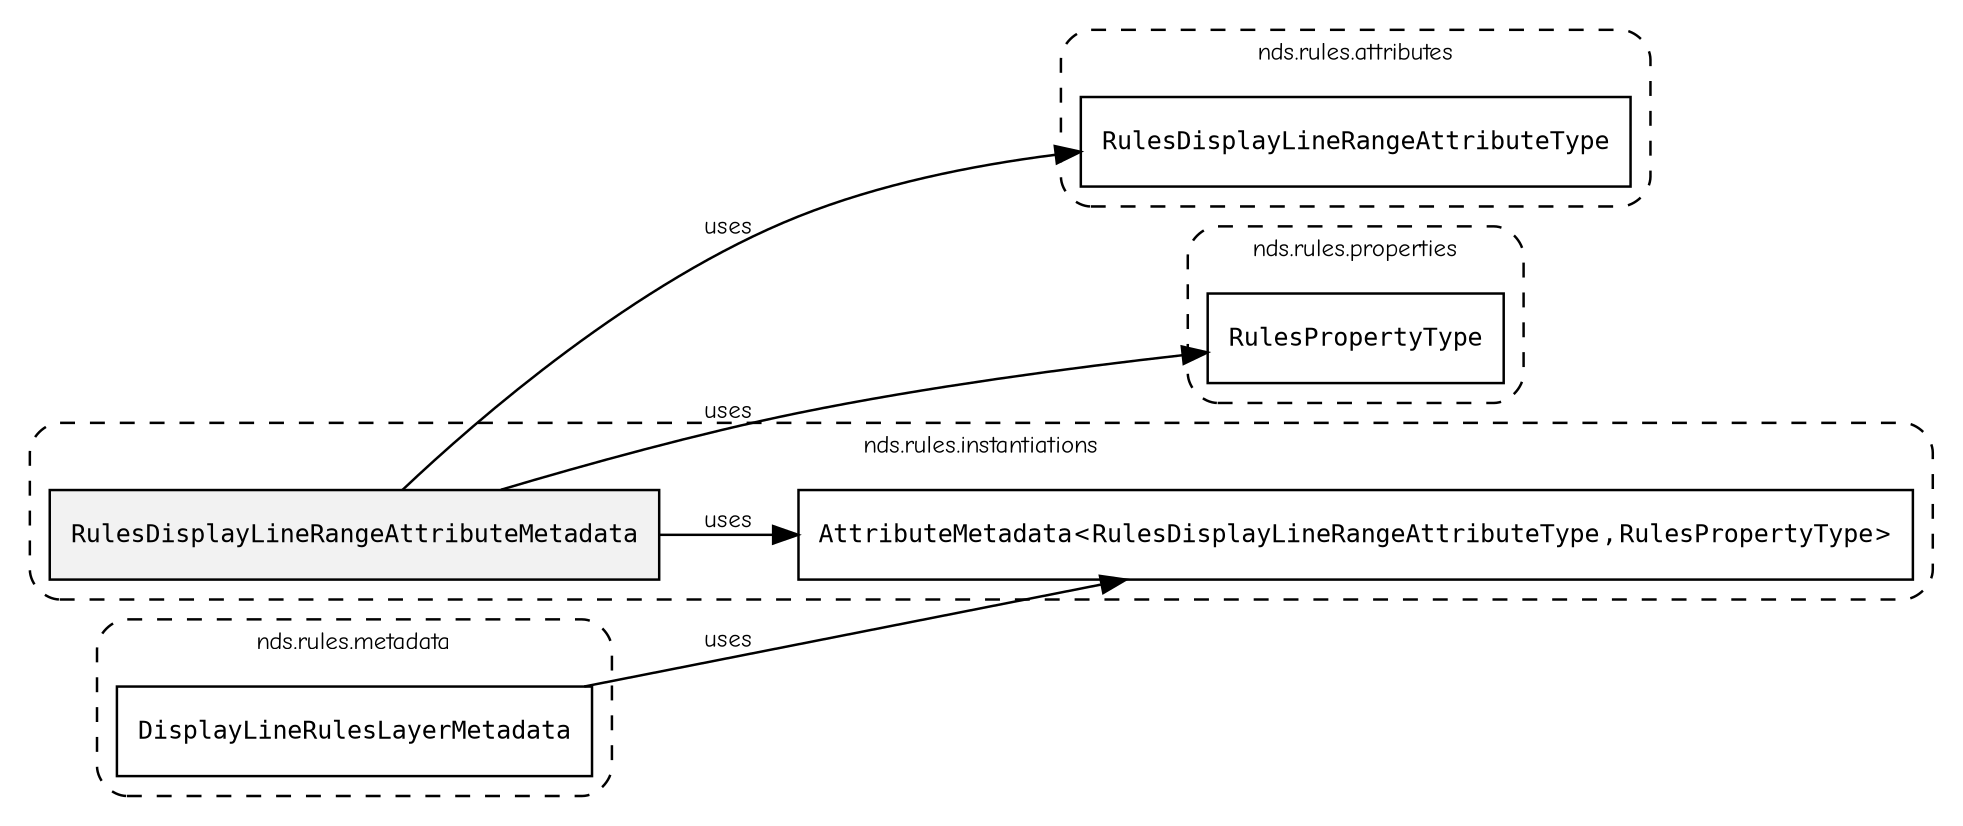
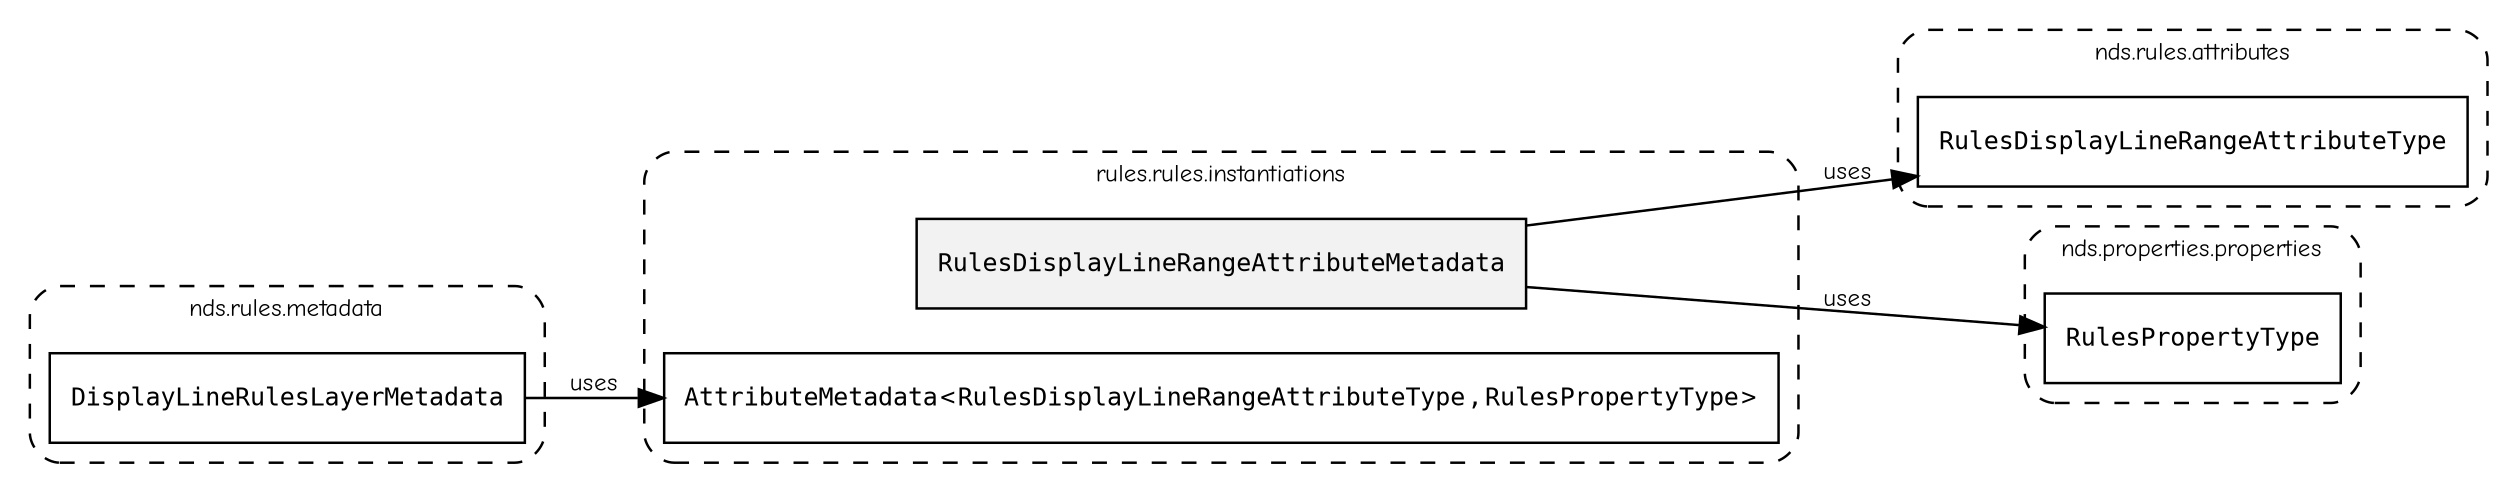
cluster "nds.rules.properties": label "nds.rules.properties" -> "nds.properties.properties"
cluster "nds.rules.instantiations": label "nds.rules.instantiations" -> "rules.rules.instantiations"
edge "RulesDisplayLineRangeAttributeMetadata" -> "AttributeMetadata": removed, label "uses"
